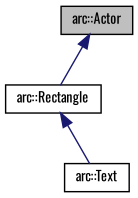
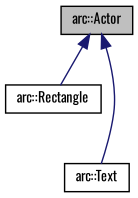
edge "arc::Text" -> "arc::Rectangle": now "arc::Text" -> "arc::Actor"
